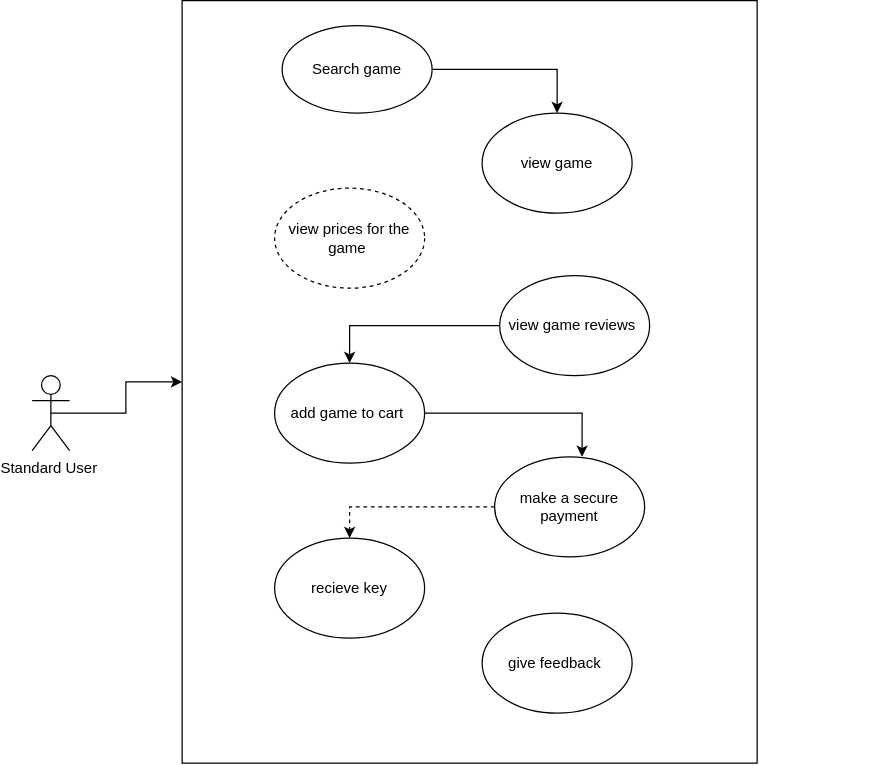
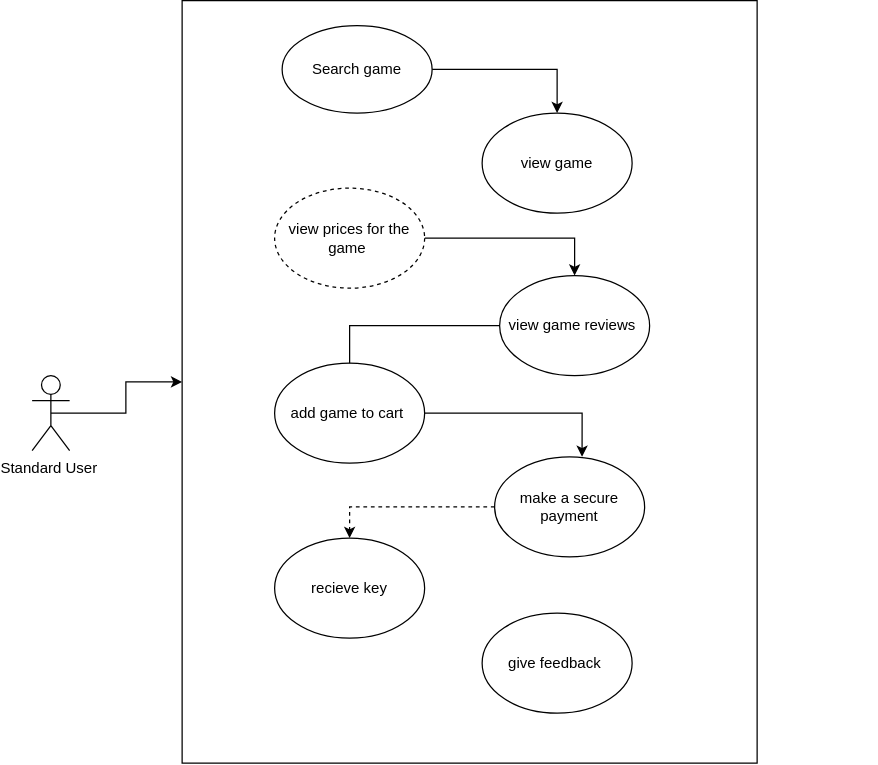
edge "view prices for the game" -> "view game reviews": added
edge "view game reviews" -> "add game to cart": arrowhead classic -> none
